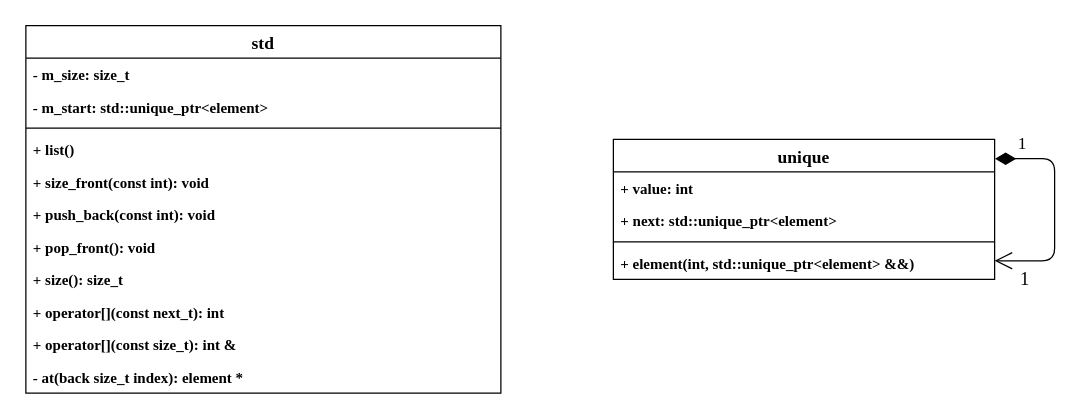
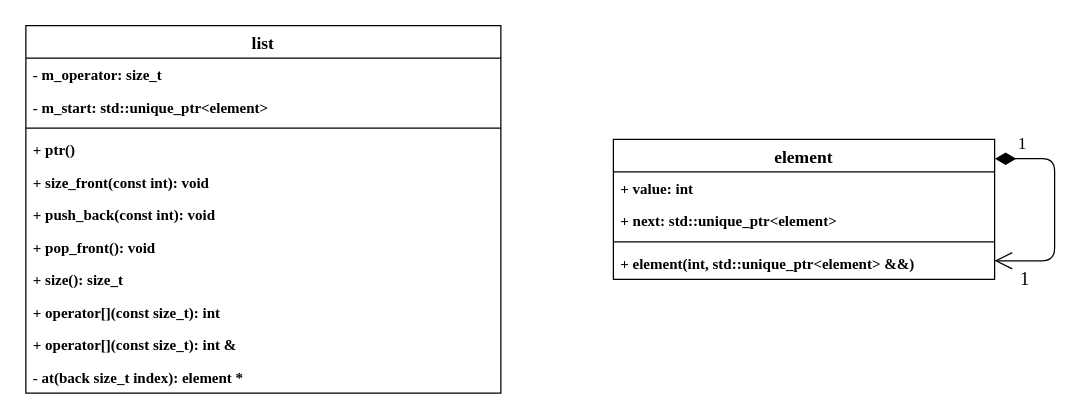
node "std": label "std" -> "list"
node "- m_size: size_t": label "- m_size: size_t" -> "- m_operator: size_t"
node "+ list()": label "+ list()" -> "+ ptr()"
node "unique": label "unique" -> "element"
node "+ operator[](const next_t): int": label "+ operator[](const next_t): int" -> "+ operator[](const size_t): int"
